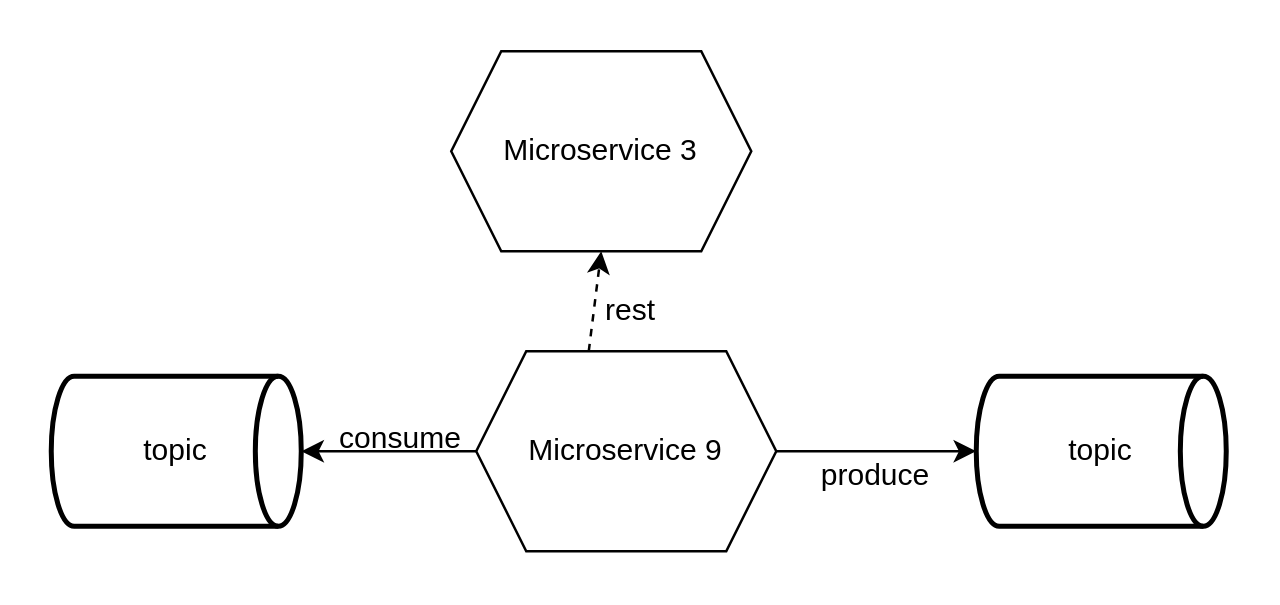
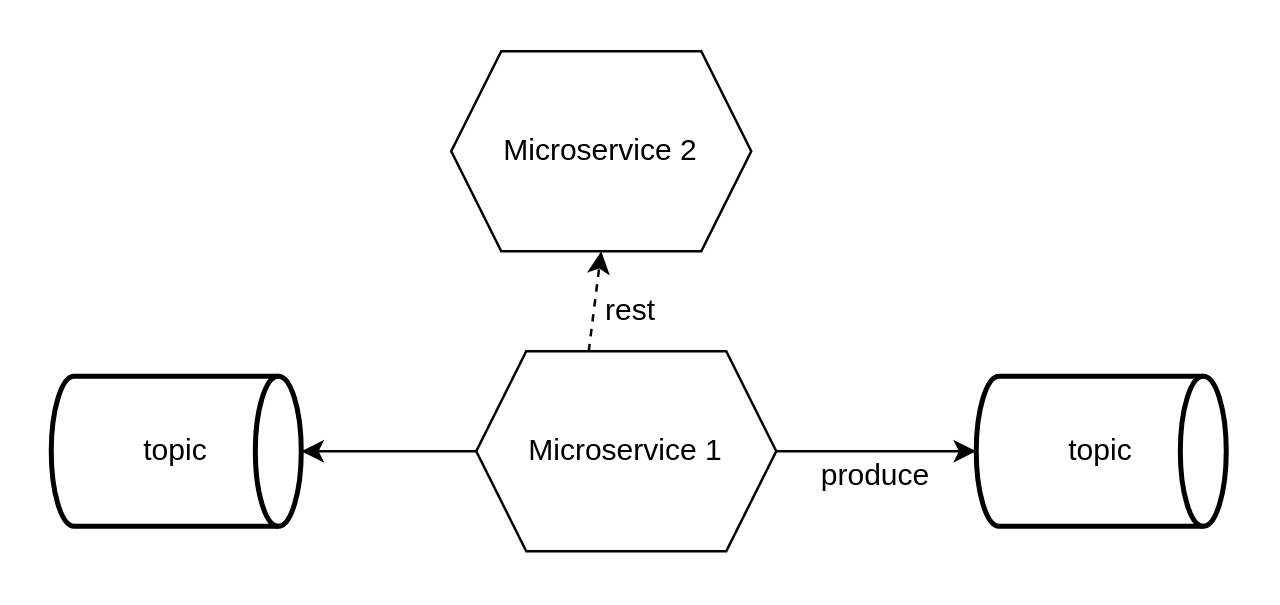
node "Microservice 3": label "Microservice 3" -> "Microservice 2"
node "consume": removed
node "Microservice 9": label "Microservice 9" -> "Microservice 1"
